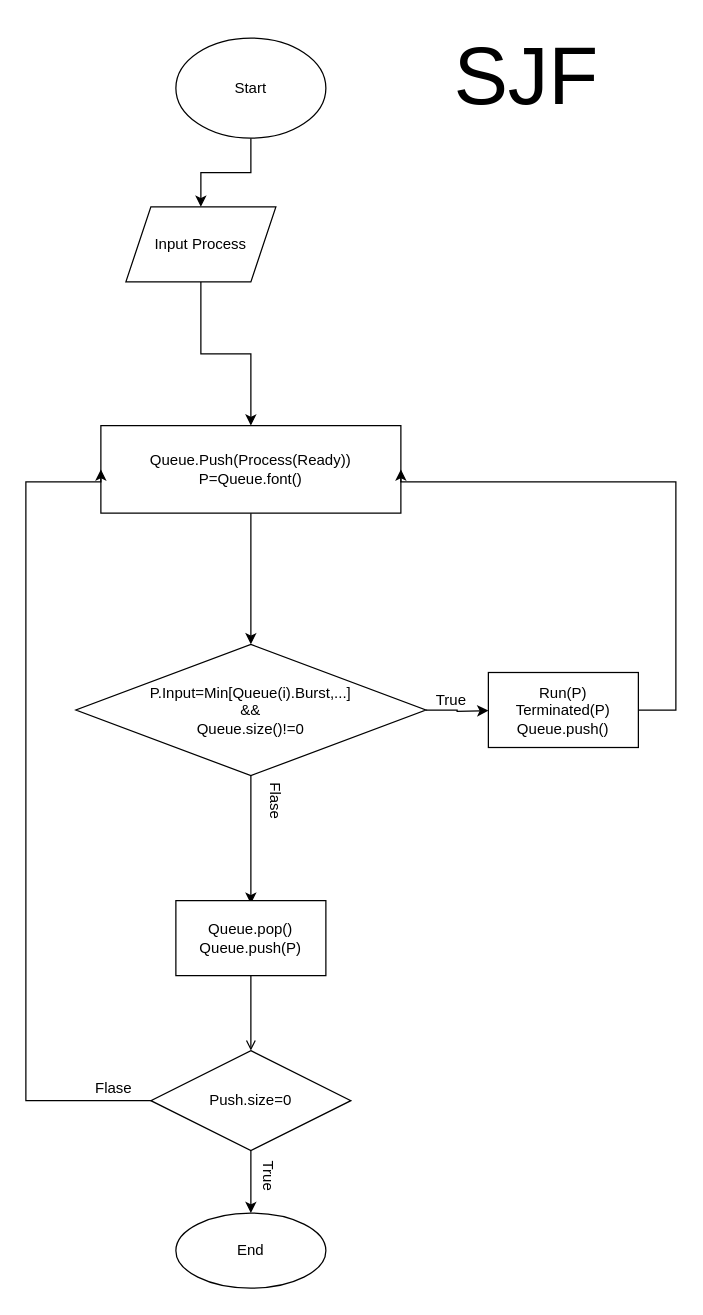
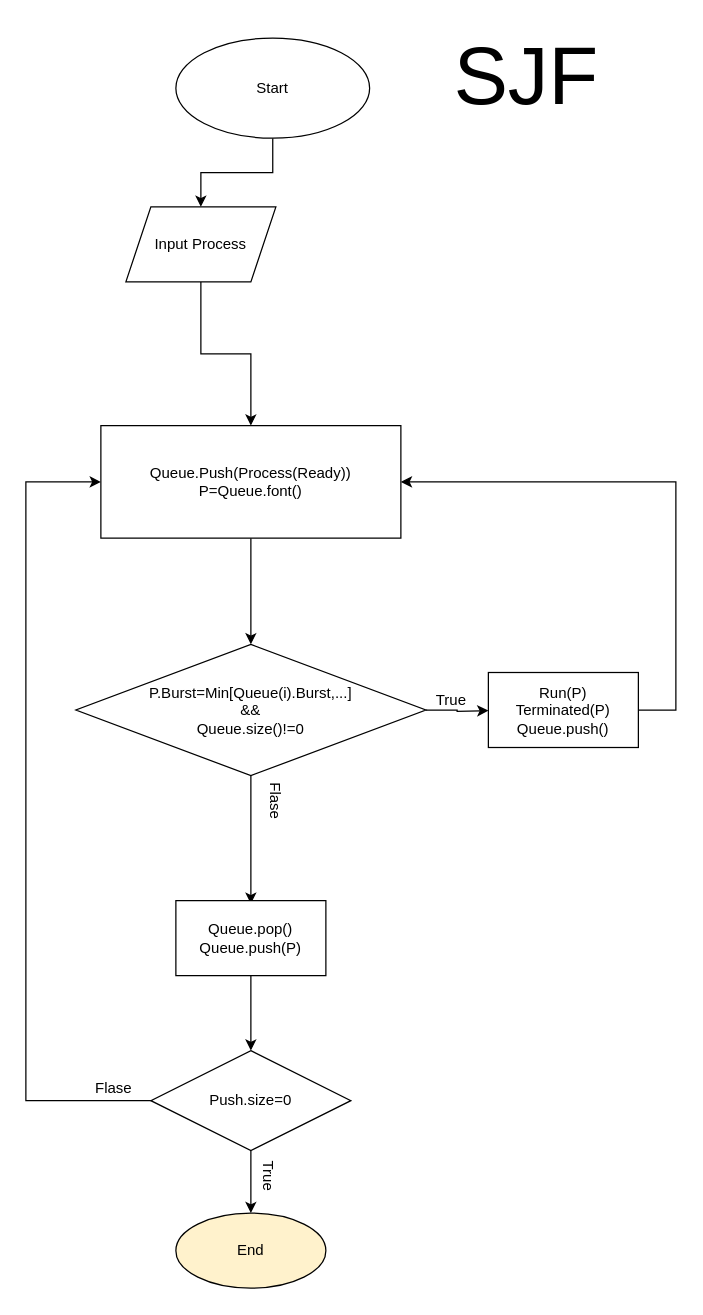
node "Start": size 150x100 -> 194x100
node "Queue.Push(Process(Ready)) P=Queue.font()": size 300x88 -> 300x113
node "P.Input=Min[Queue(i).Burst,...] && Queue.size()!=0": label "P.Input=Min[Queue(i).Burst,...] && Queue.size()!=0" -> "P.Burst=Min[Queue(i).Burst,...] && Queue.size()!=0"
edge "Queue.pop() Queue.push(P)" -> "Push.size=0": arrowhead open -> classic
node "End": fillcolor #ffffff -> #fff2cc
